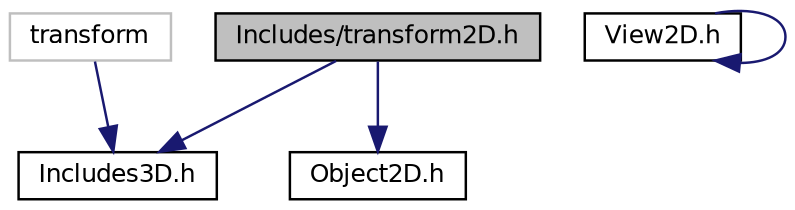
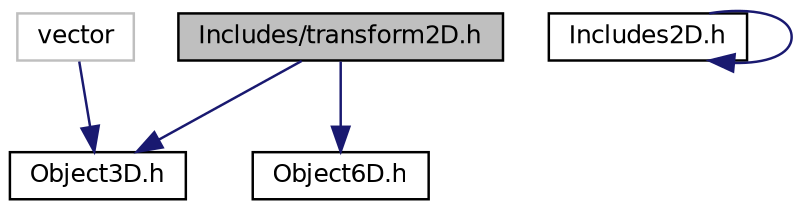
node "transform": label "transform" -> "vector"
node "View2D.h": label "View2D.h" -> "Includes2D.h"
node "Includes3D.h": label "Includes3D.h" -> "Object3D.h"
node "Object2D.h": label "Object2D.h" -> "Object6D.h"
